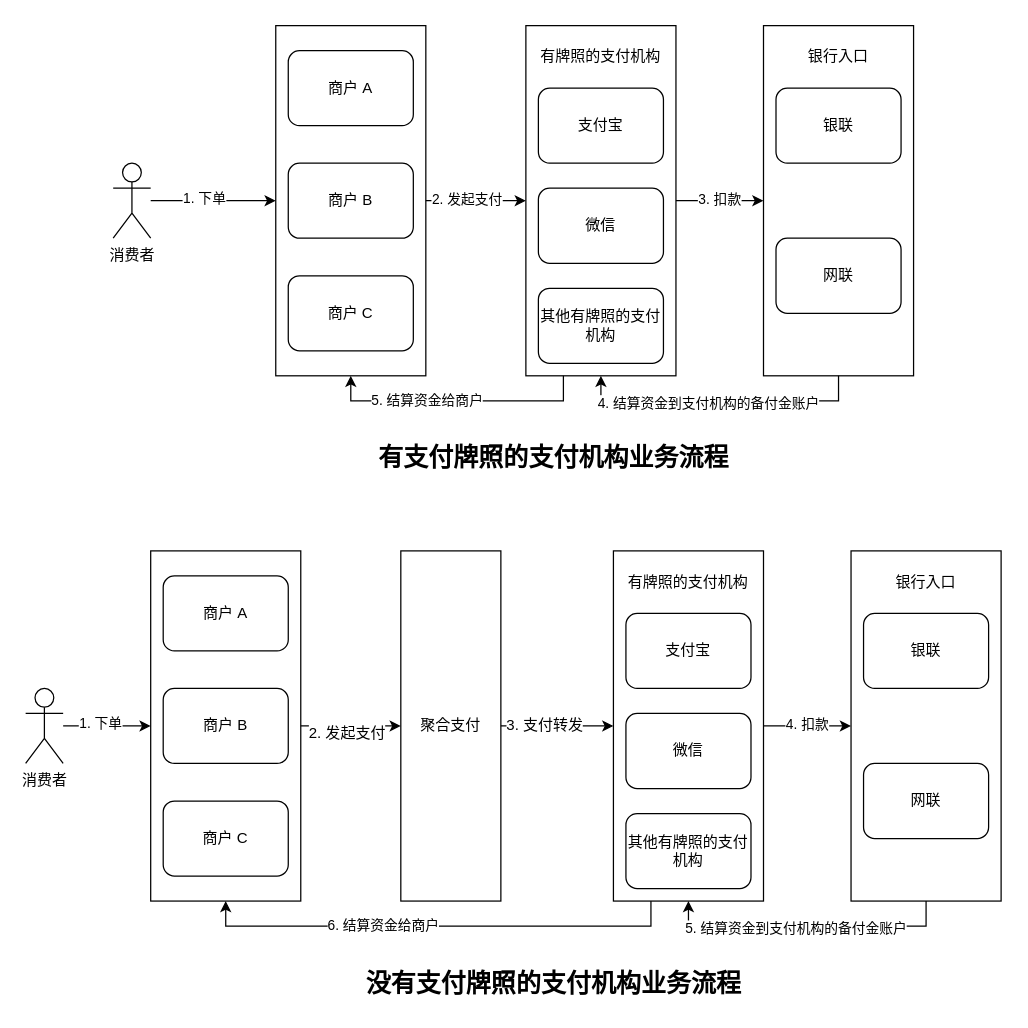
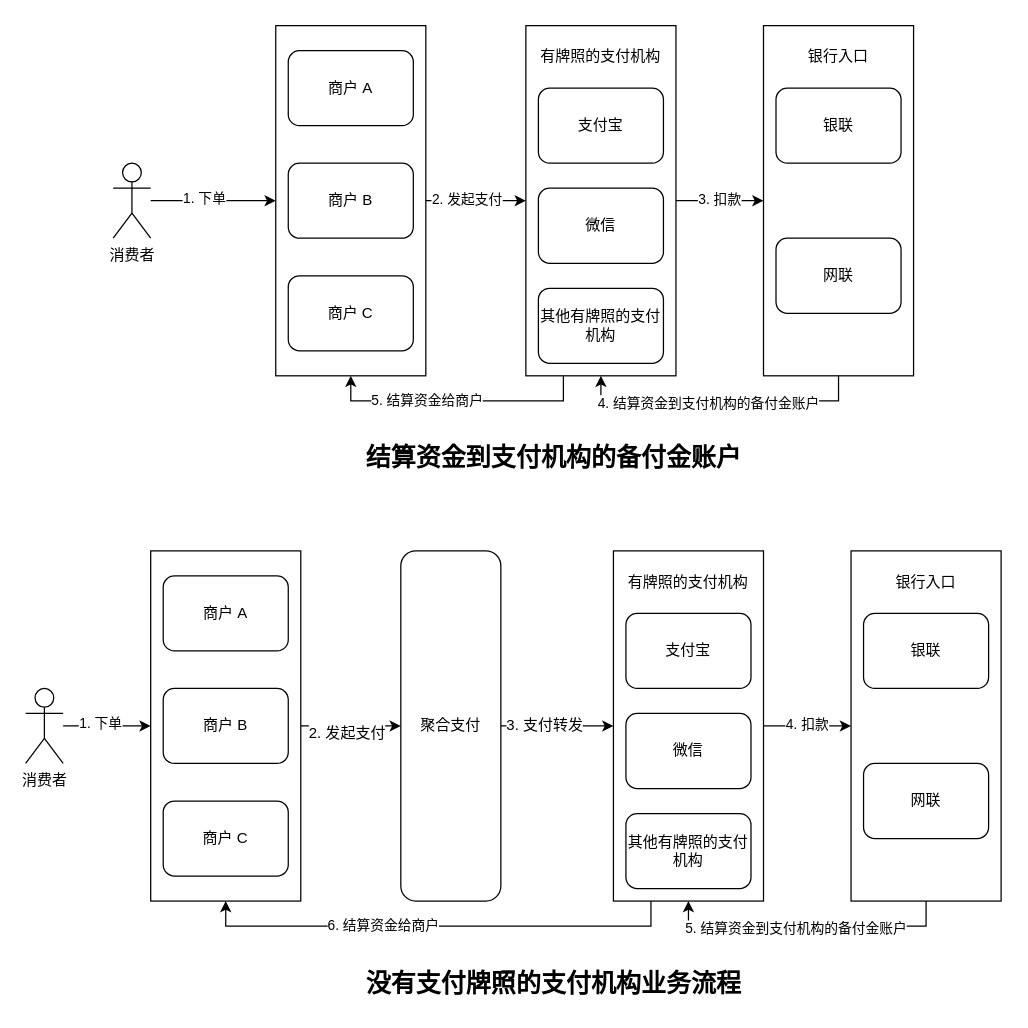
node "有支付牌照的支付机构业务流程": label "有支付牌照的支付机构业务流程" -> "结算资金到支付机构的备付金账户"
node "聚合支付": shape rectangle -> rounded rectangle
